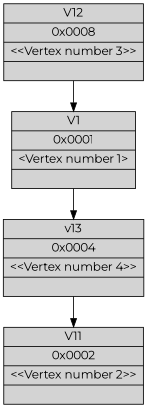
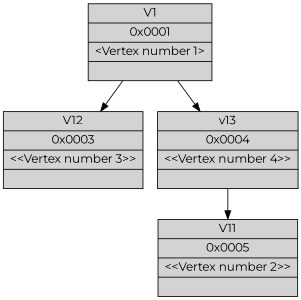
node "V12": text "0x0008" -> "0x0003"
edge "V12" -> "V1": reversed
node "V11": text "0x0002" -> "0x0005"
